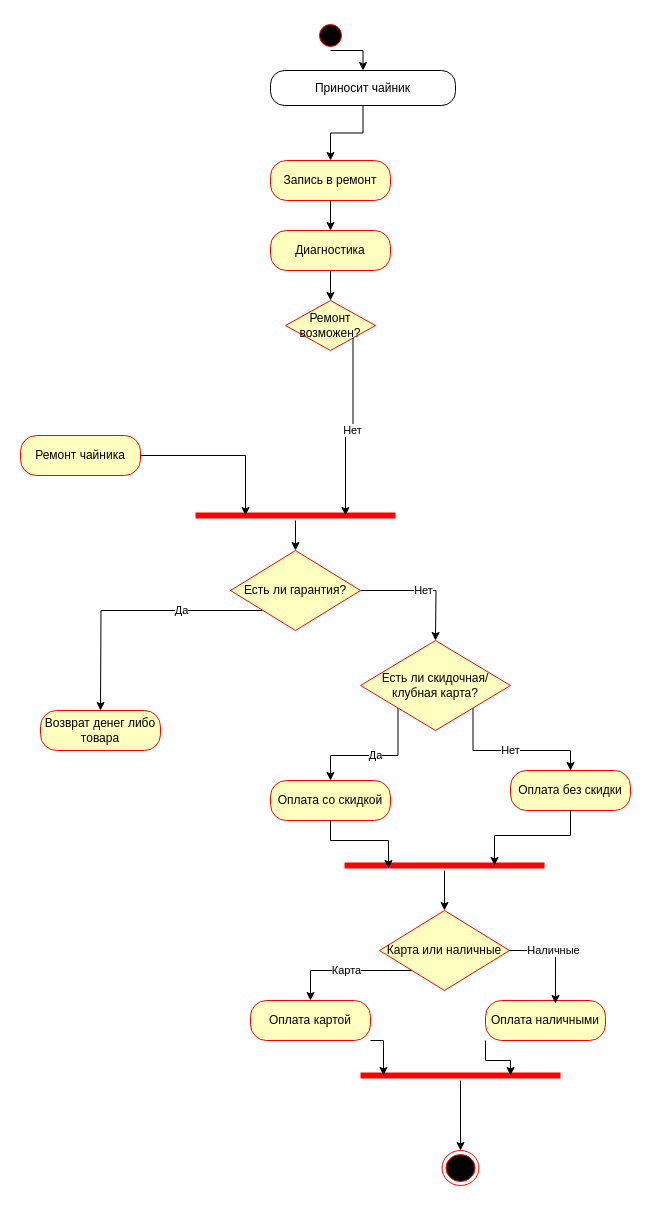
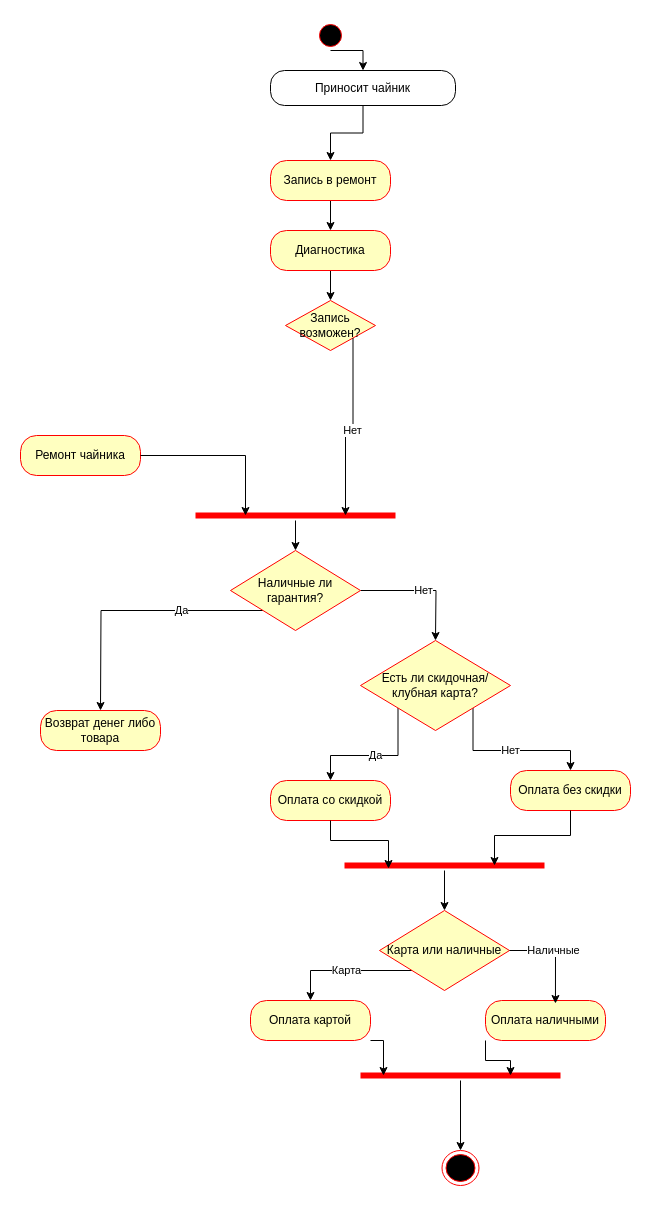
node "Ремонт возможен?": label "Ремонт возможен?" -> "Запись возможен?"
node "Есть ли гарантия?": label "Есть ли гарантия?" -> "Наличные ли гарантия?"
